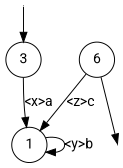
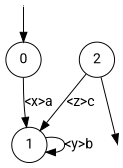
node "3": label "3" -> "0"
node "6": label "6" -> "2"
